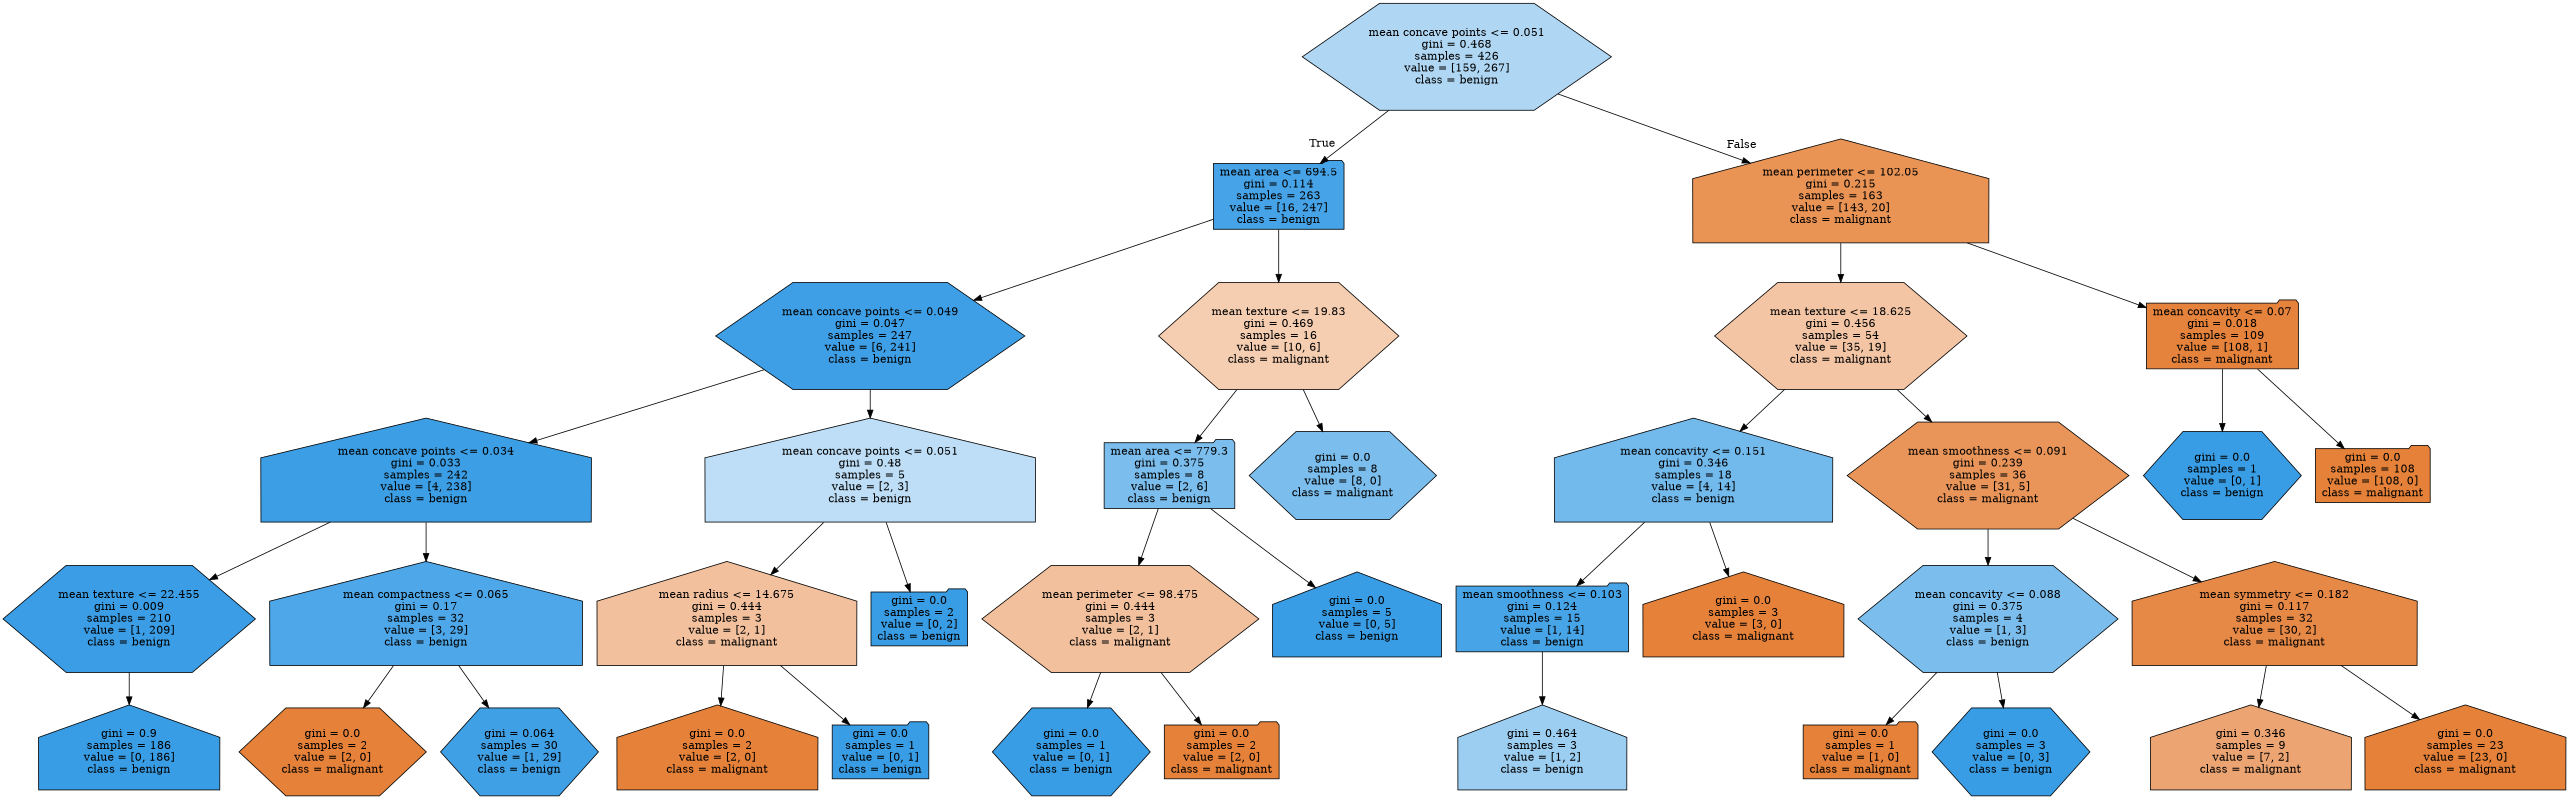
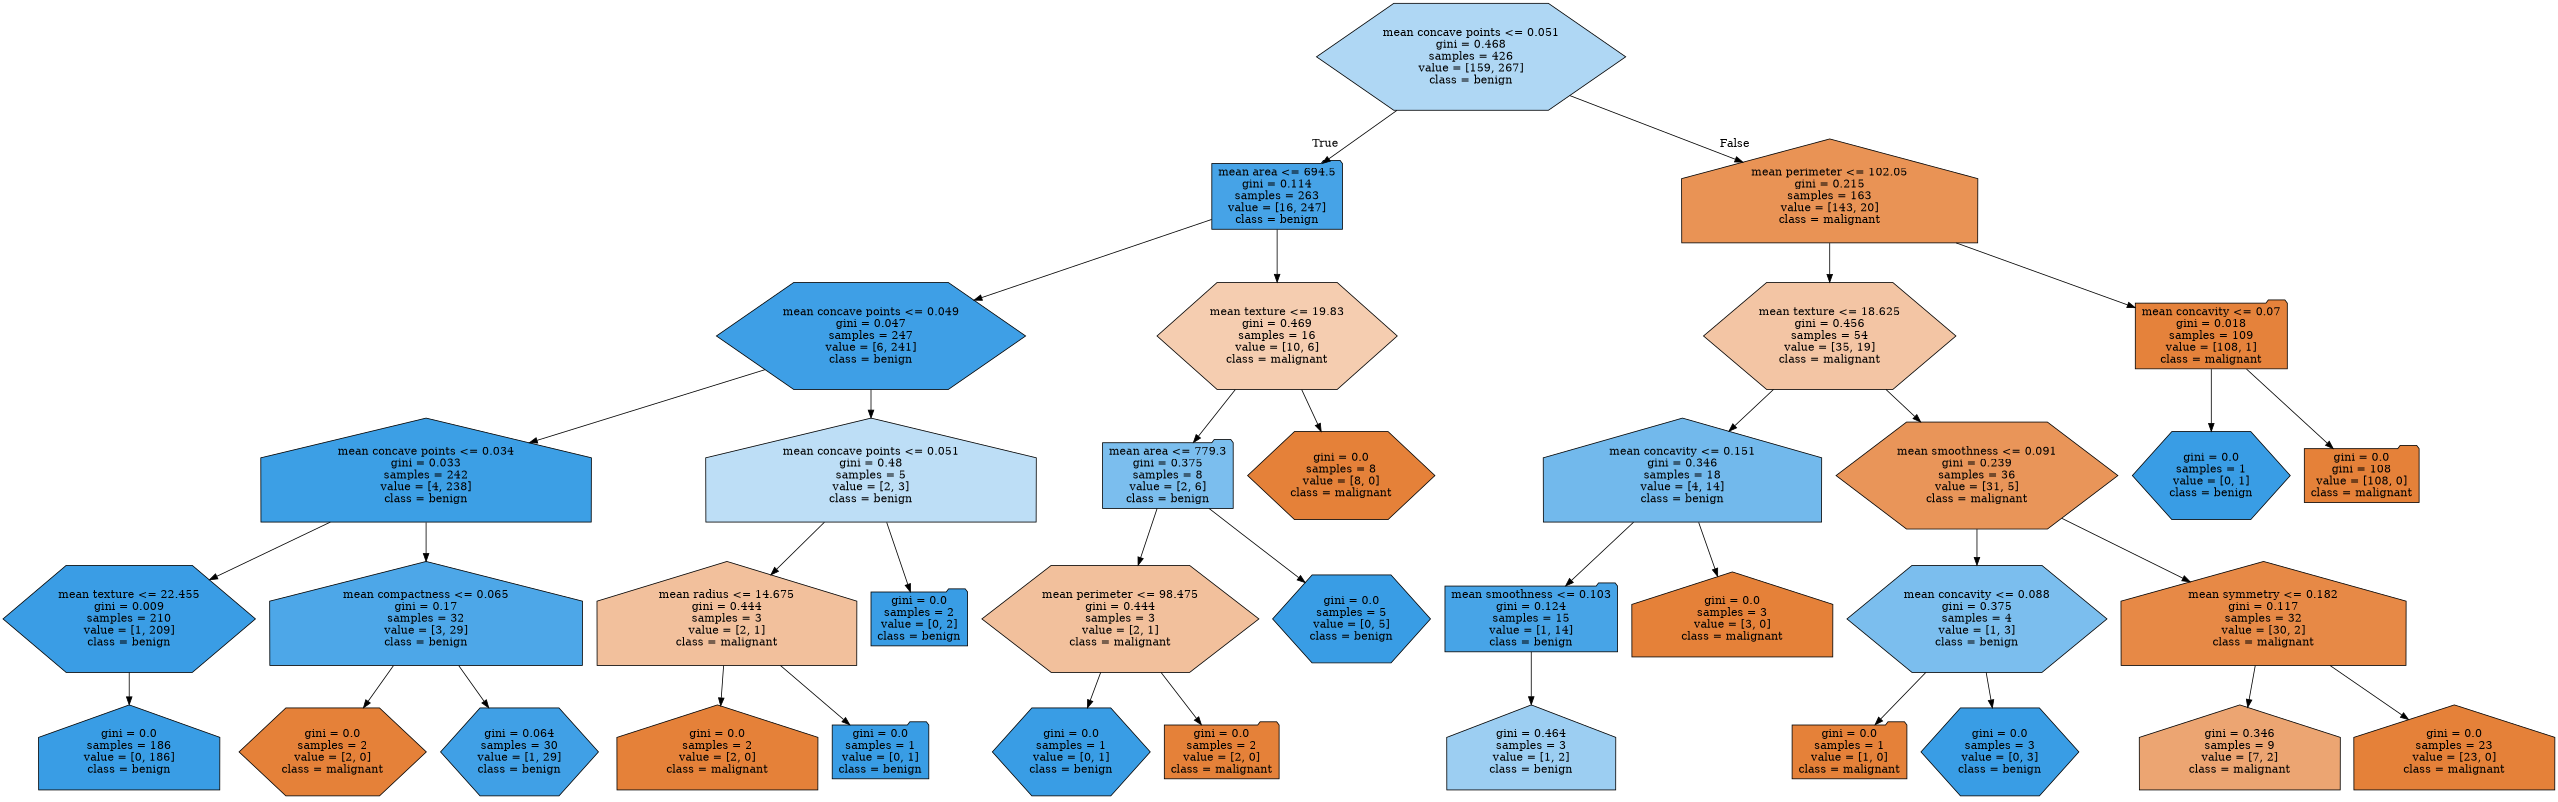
node "gini = 0.0 samples = 8 value = [8, 0] class = malignant": fillcolor #7bbeee -> #e58139
node "gini = 0.0 samples = 108 value = [108, 0] class = malignant": label "gini = 0.0 samples = 108 value = [108, 0] class = malignant" -> "gini = 0.0 gini = 108 value = [108, 0] class = malignant"
node "gini = 0.0 samples = 5 value = [0, 5] class = benign": shape house -> hexagon
node "gini = 0.9 samples = 186 value = [0, 186] class = benign": label "gini = 0.9 samples = 186 value = [0, 186] class = benign" -> "gini = 0.0 samples = 186 value = [0, 186] class = benign"
